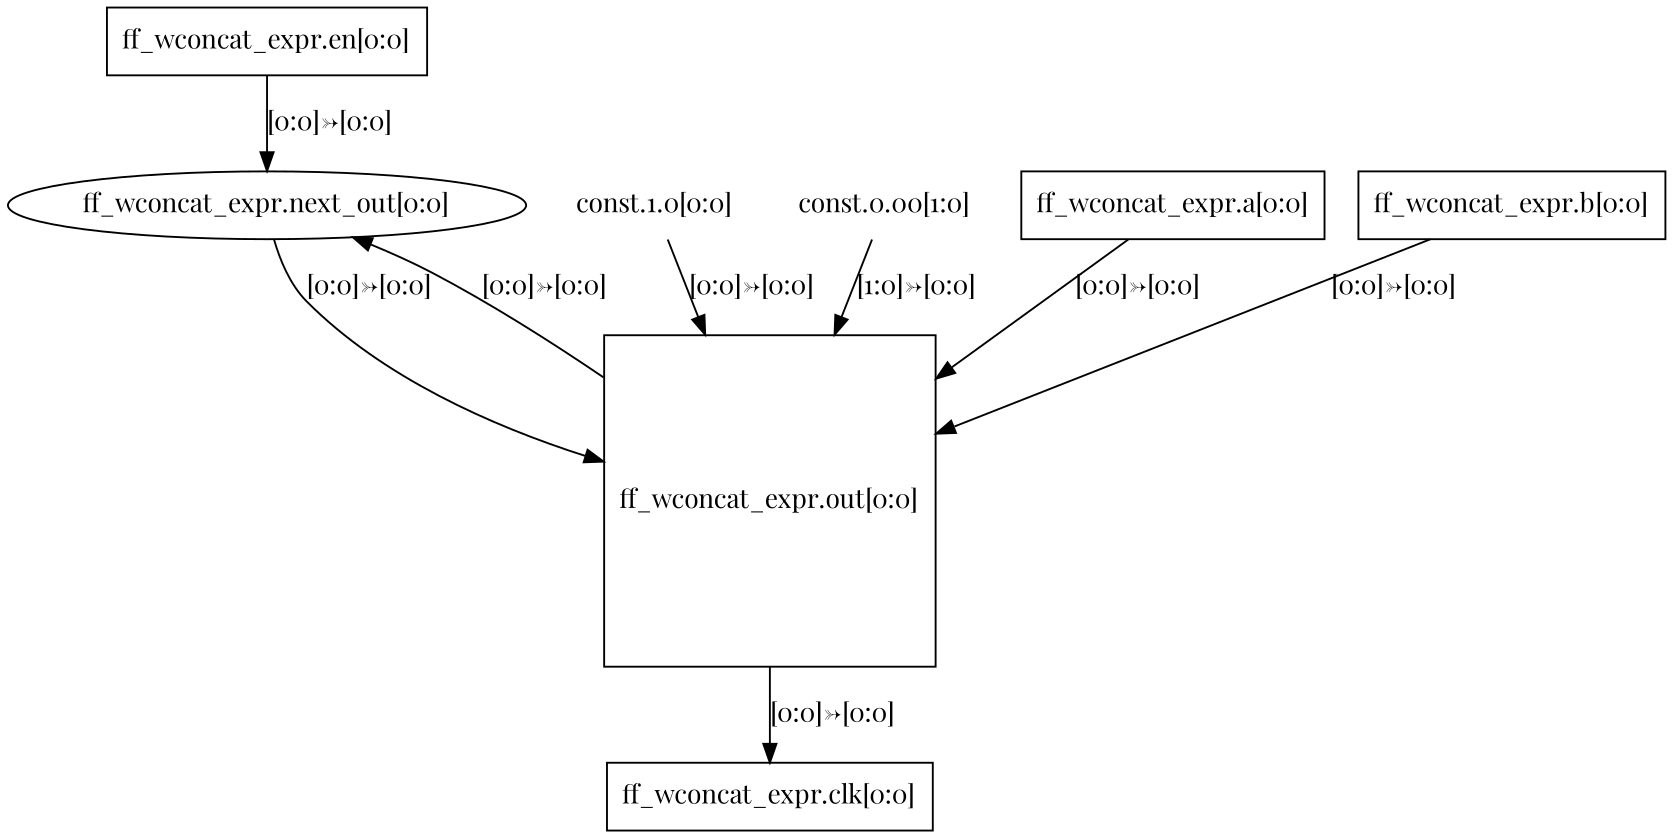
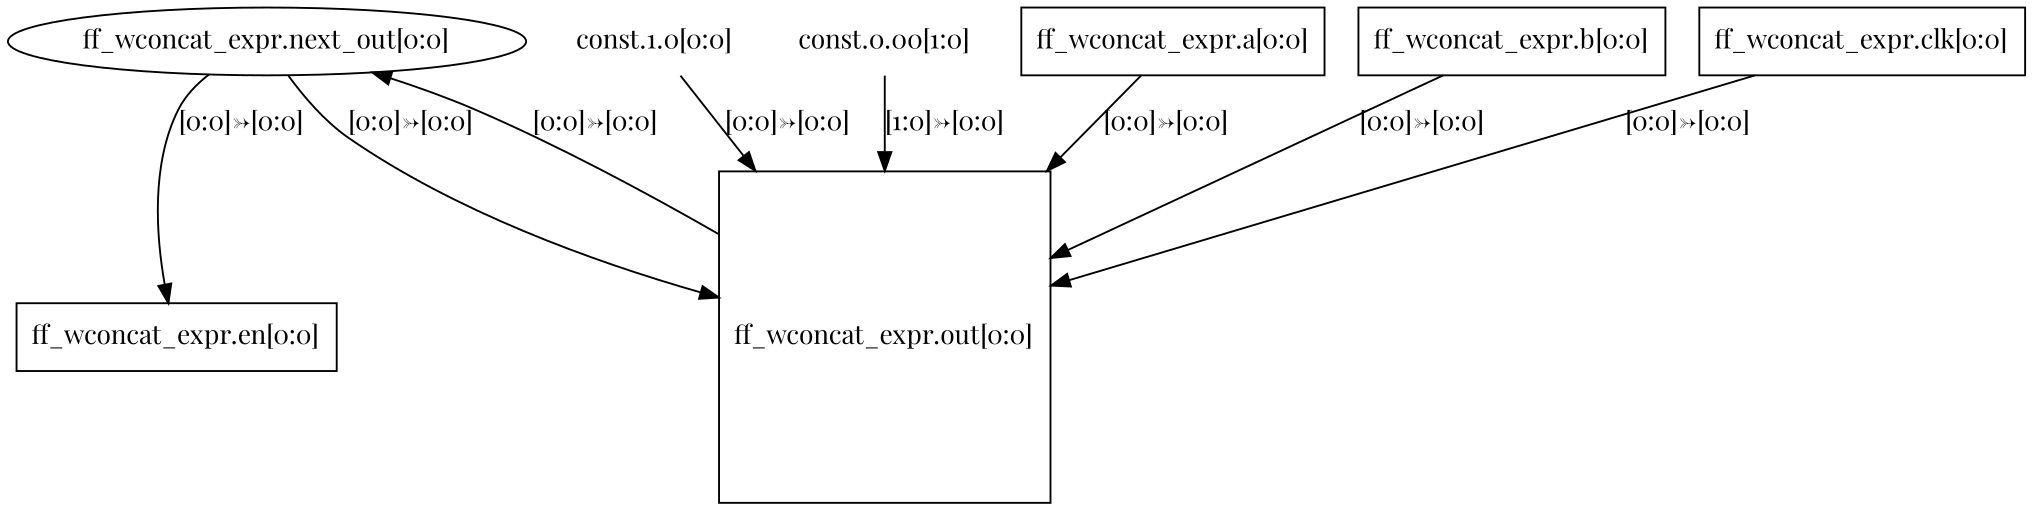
edge "ff_wconcat_expr.en[0:0]" -> "ff_wconcat_expr.next_out[0:0]": reversed
edge "ff_wconcat_expr.out[0:0]" -> "ff_wconcat_expr.clk[0:0]": reversed
